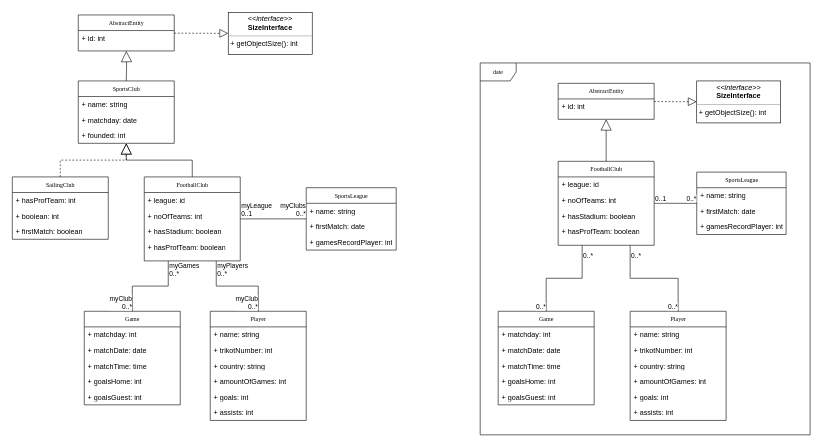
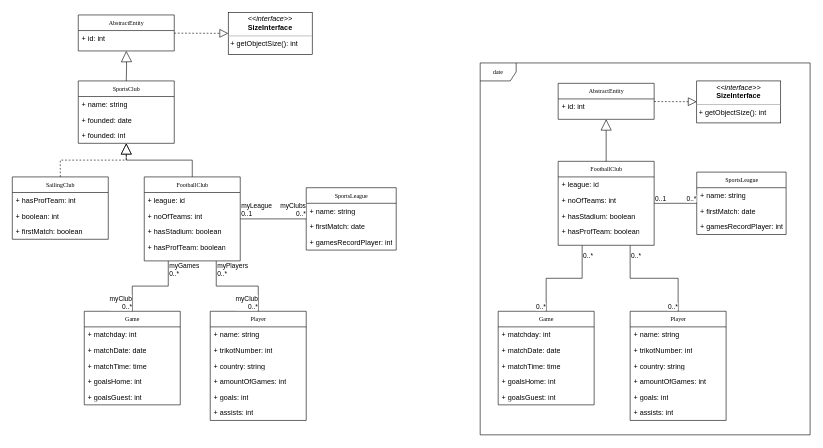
node "+ matchday: date": label "+ matchday: date" -> "+ founded: date"
